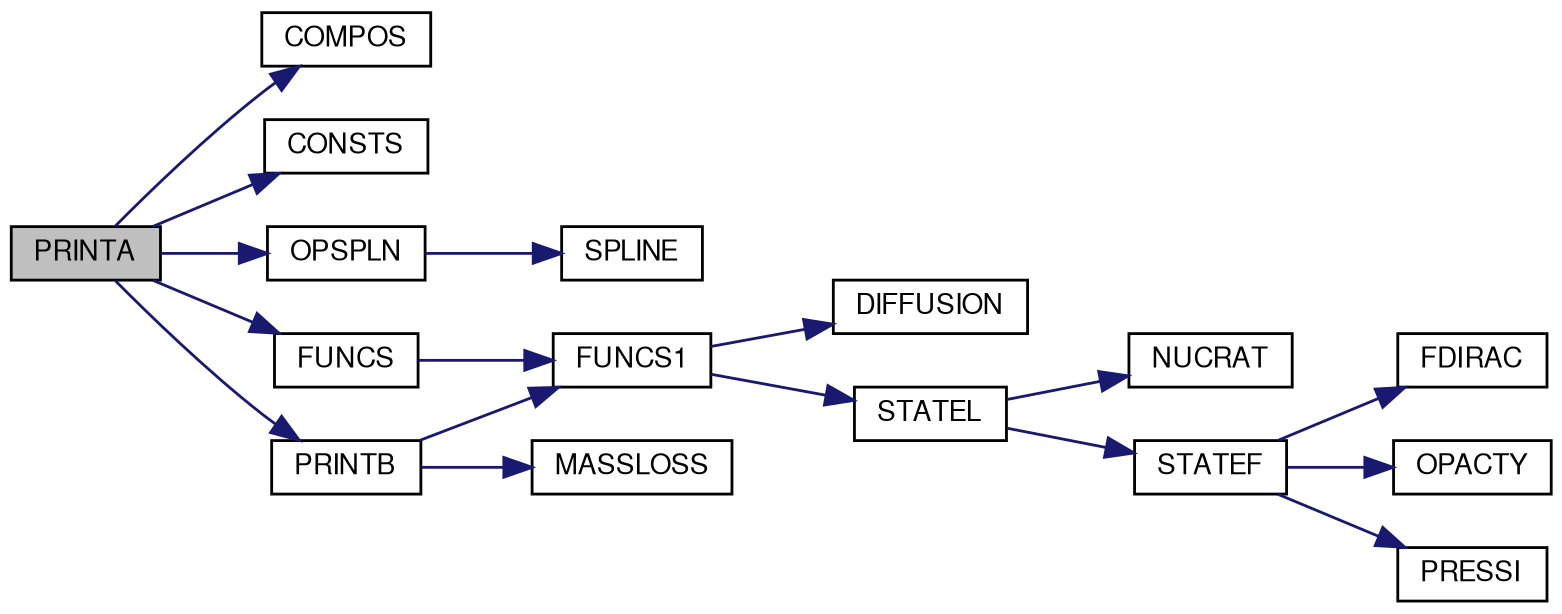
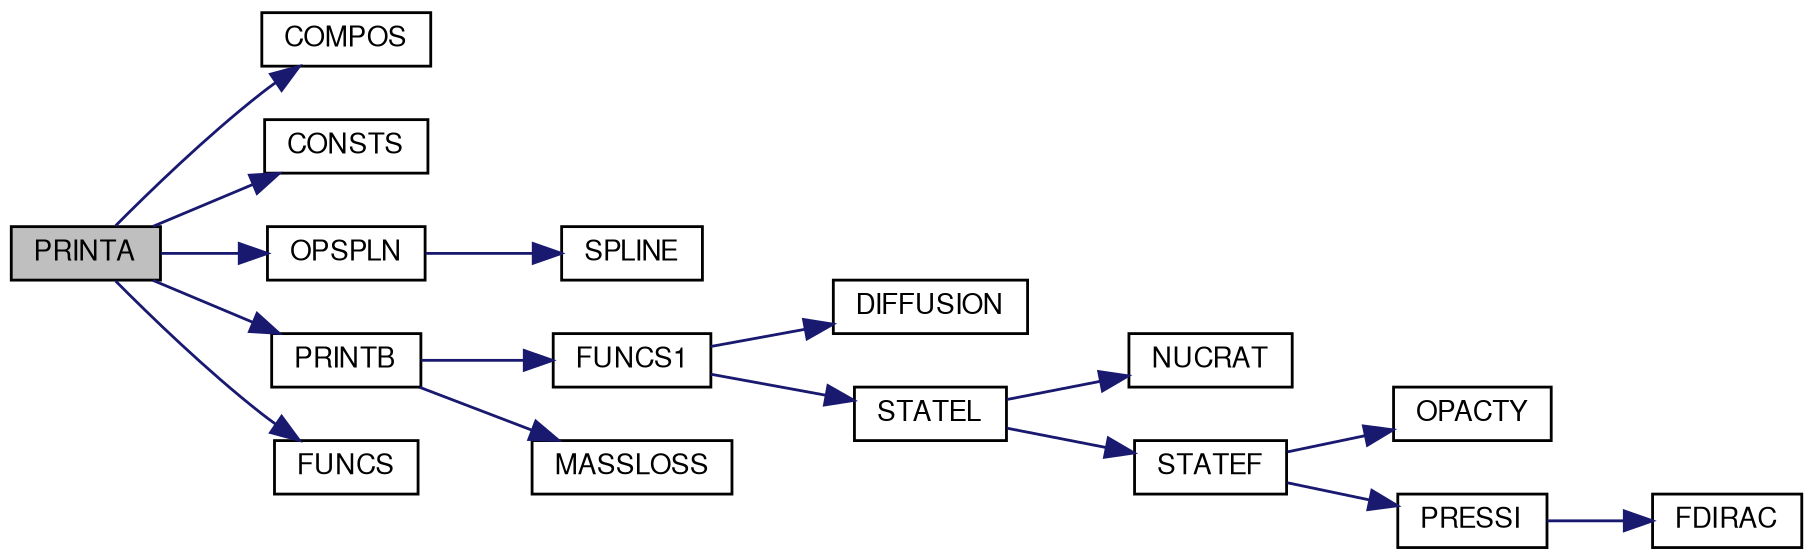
edge "FUNCS" -> "FUNCS1": removed
edge "STATEF" -> "FDIRAC": now "PRESSI" -> "FDIRAC"
